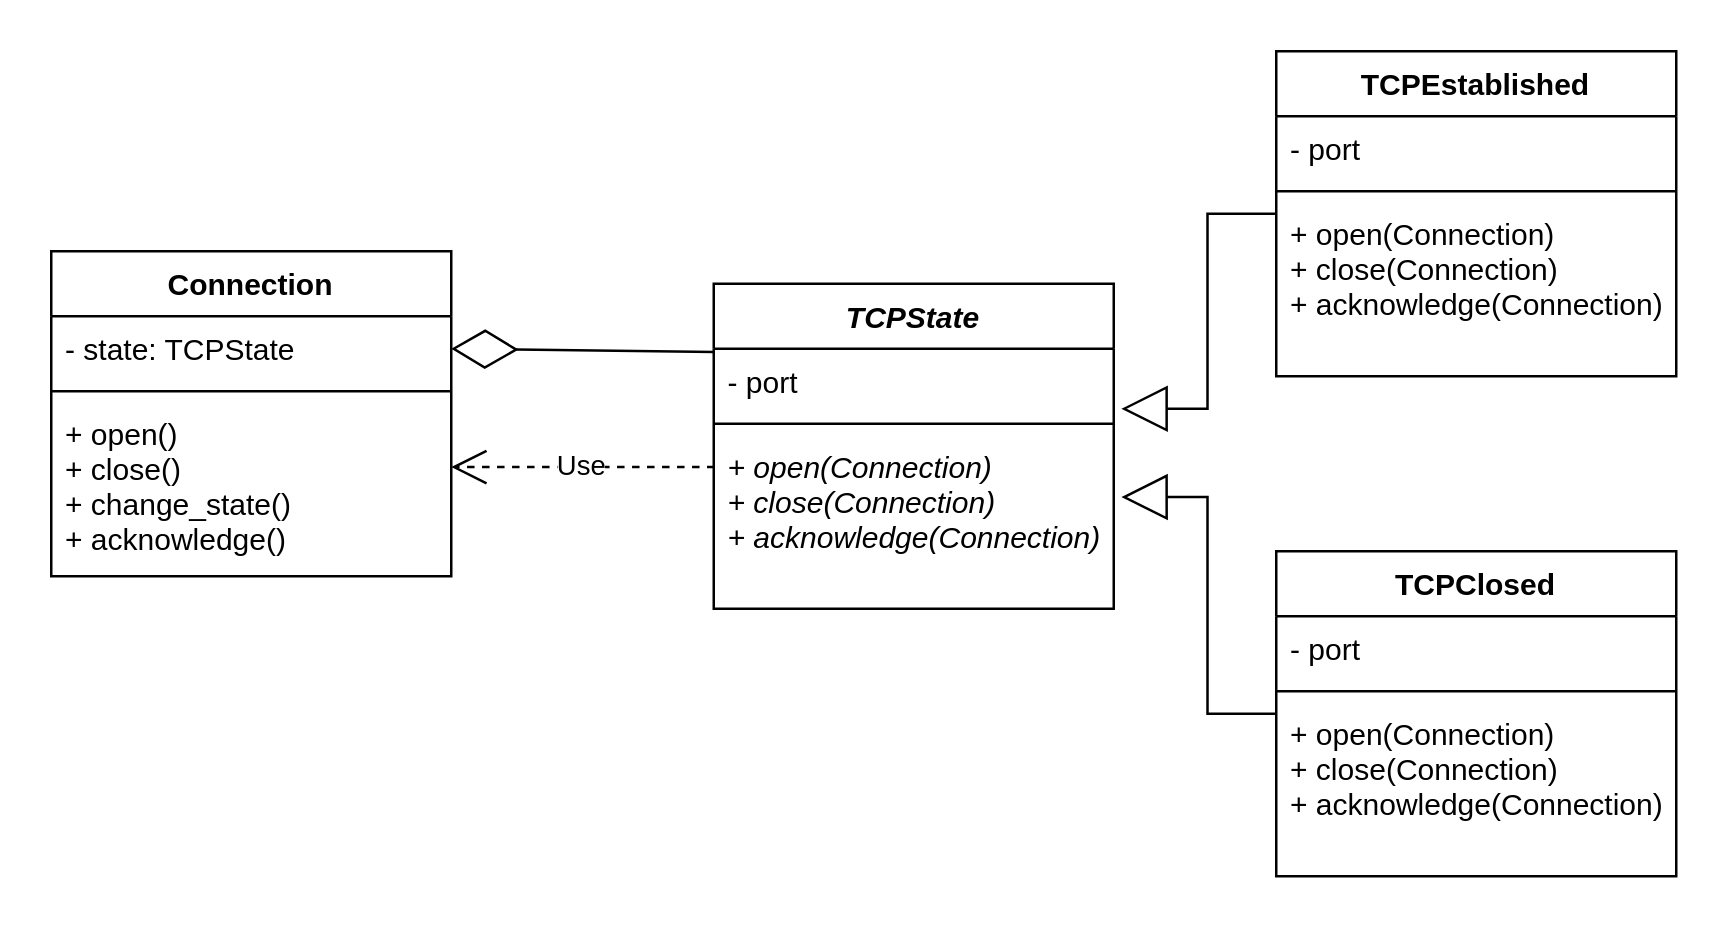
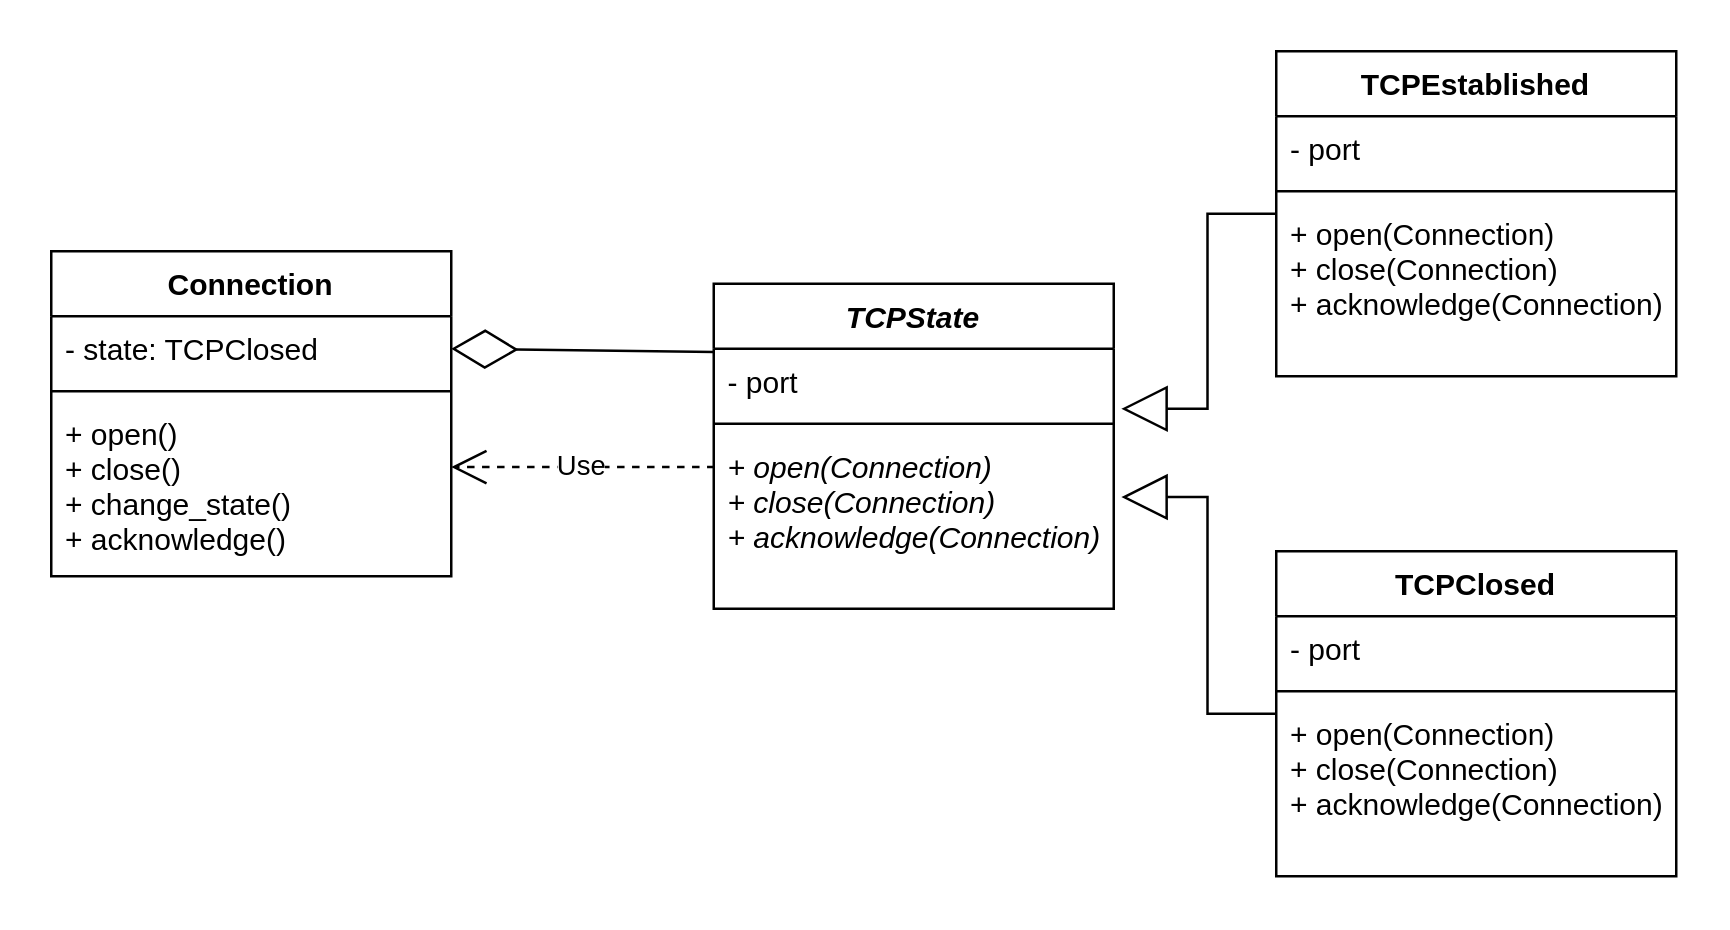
node "- state: TCPState": label "- state: TCPState" -> "- state: TCPClosed"
